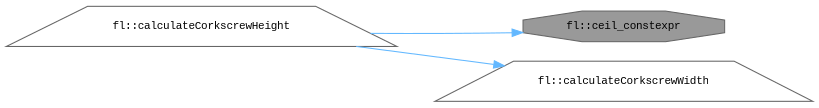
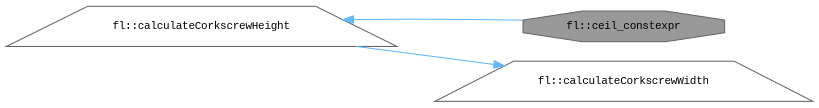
edge "fl::calculateCorkscrewHeight" -> "fl::ceil_constexpr": reversed
